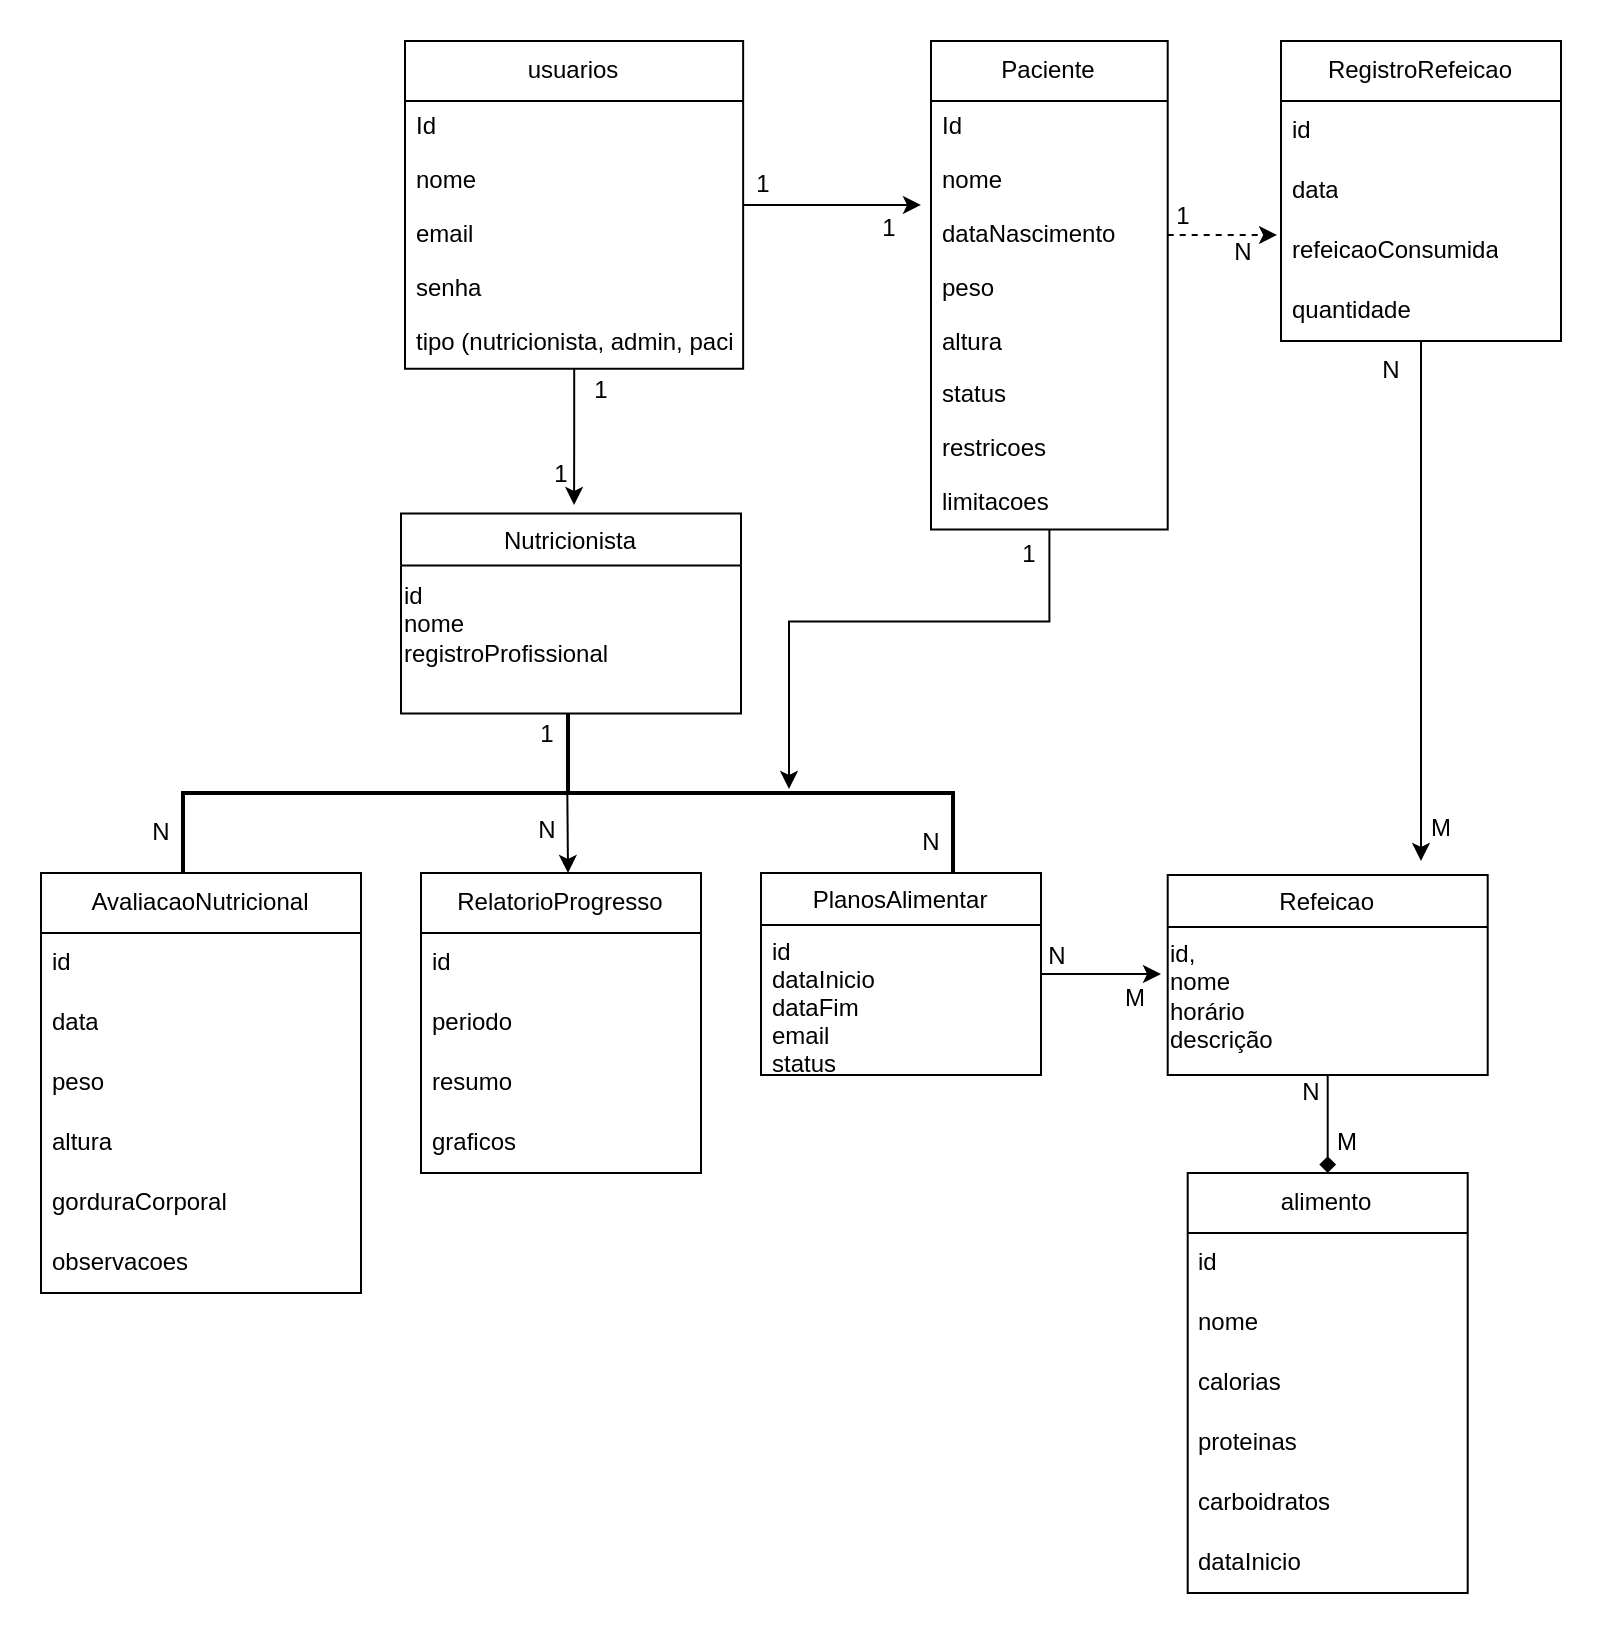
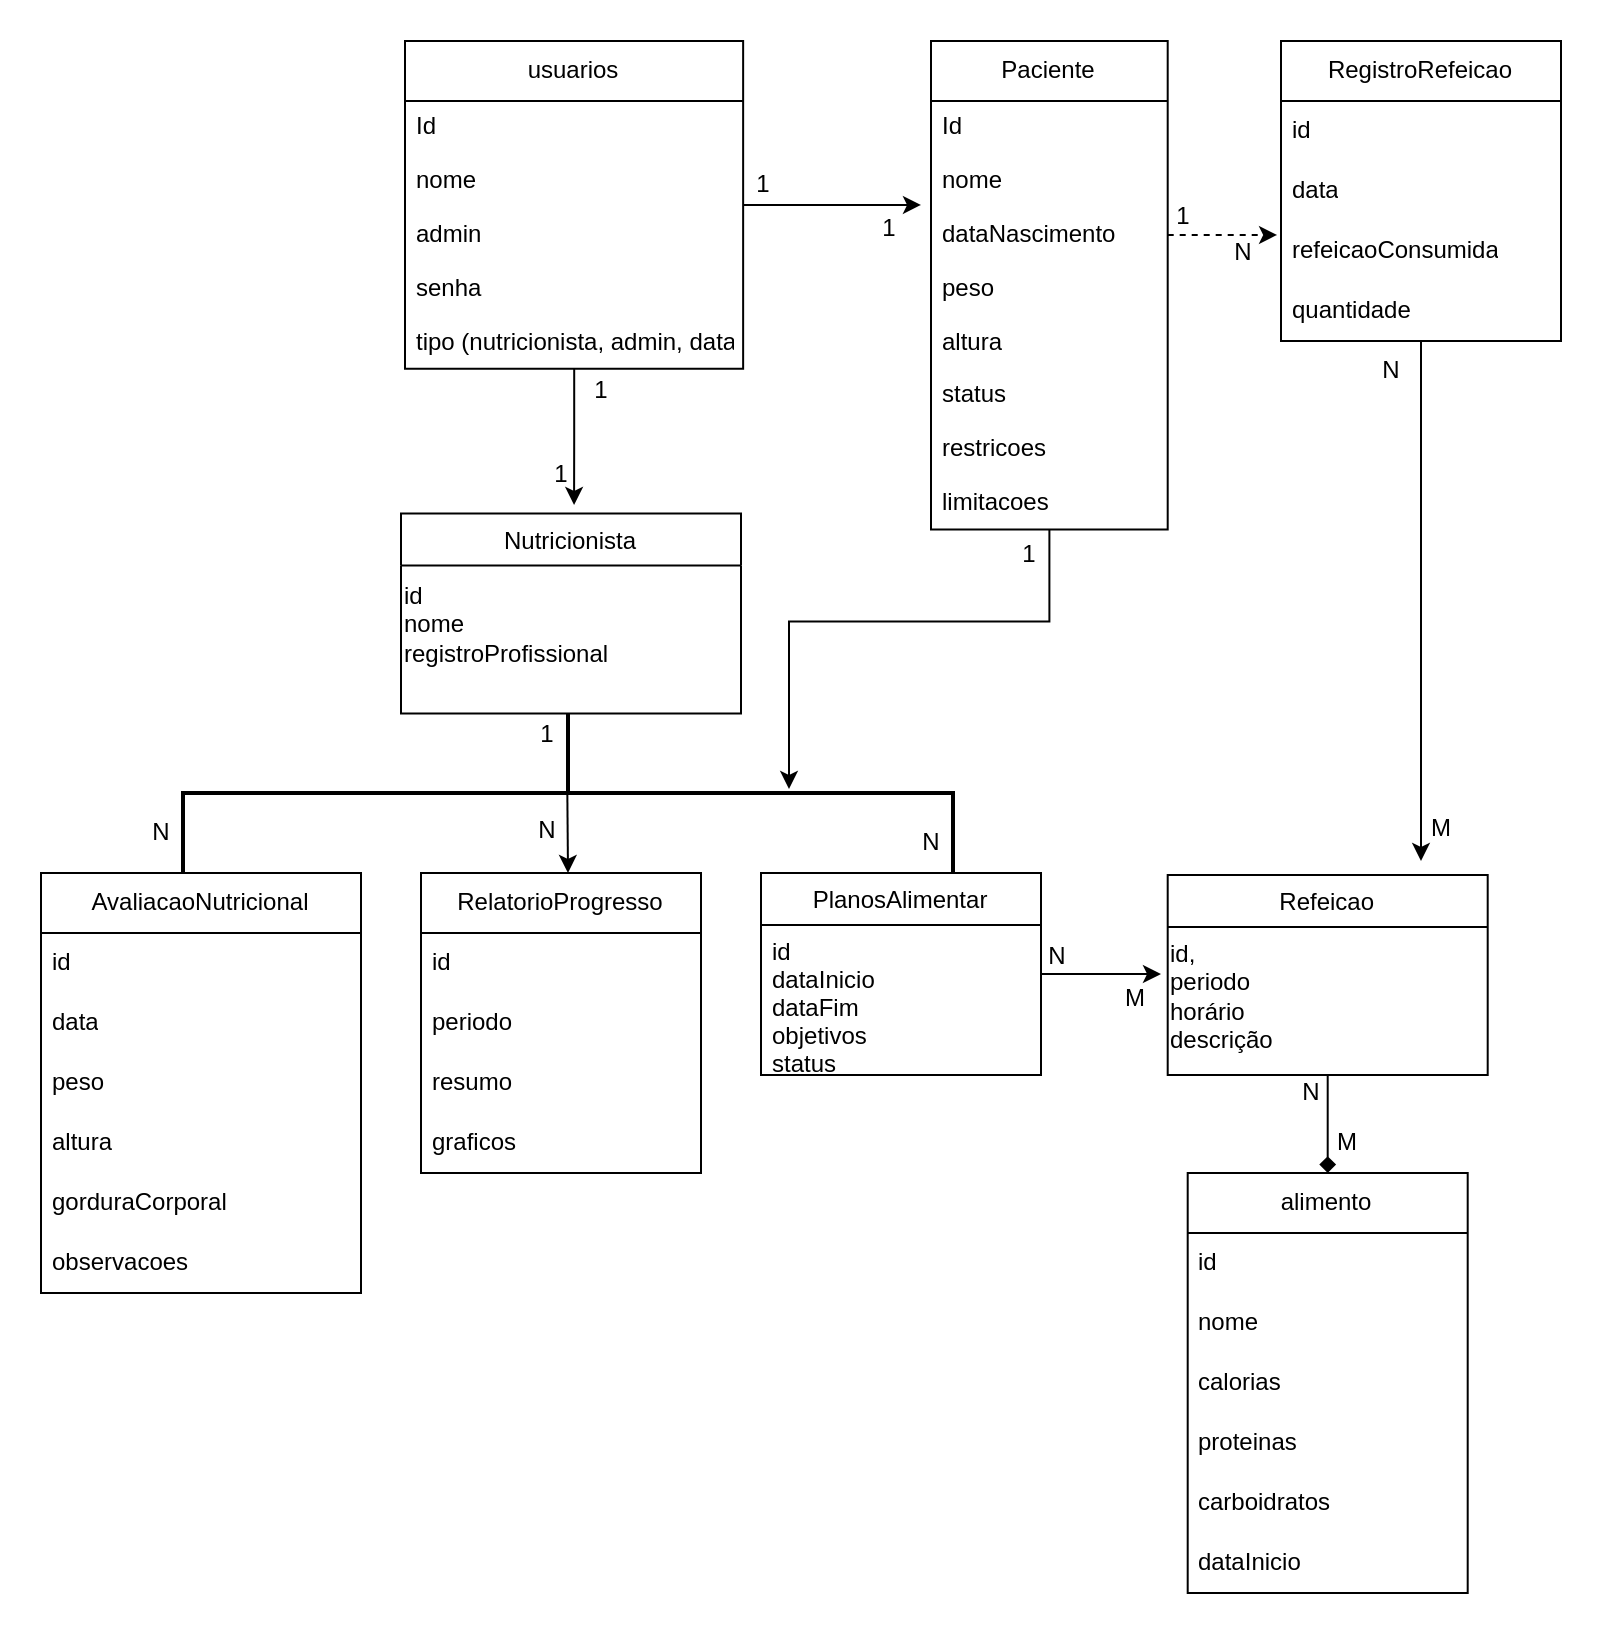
node "email": label "email" -> "admin"
node "tipo (nutricionista, admin, paciente)": label "tipo (nutricionista, admin, paciente)" -> "tipo (nutricionista, admin, data)"
node "id dataInicio dataFim email status": label "id dataInicio dataFim email status" -> "id dataInicio dataFim objetivos status"
node "id, nome horário descrição": label "id, nome horário descrição" -> "id, periodo horário descrição"
